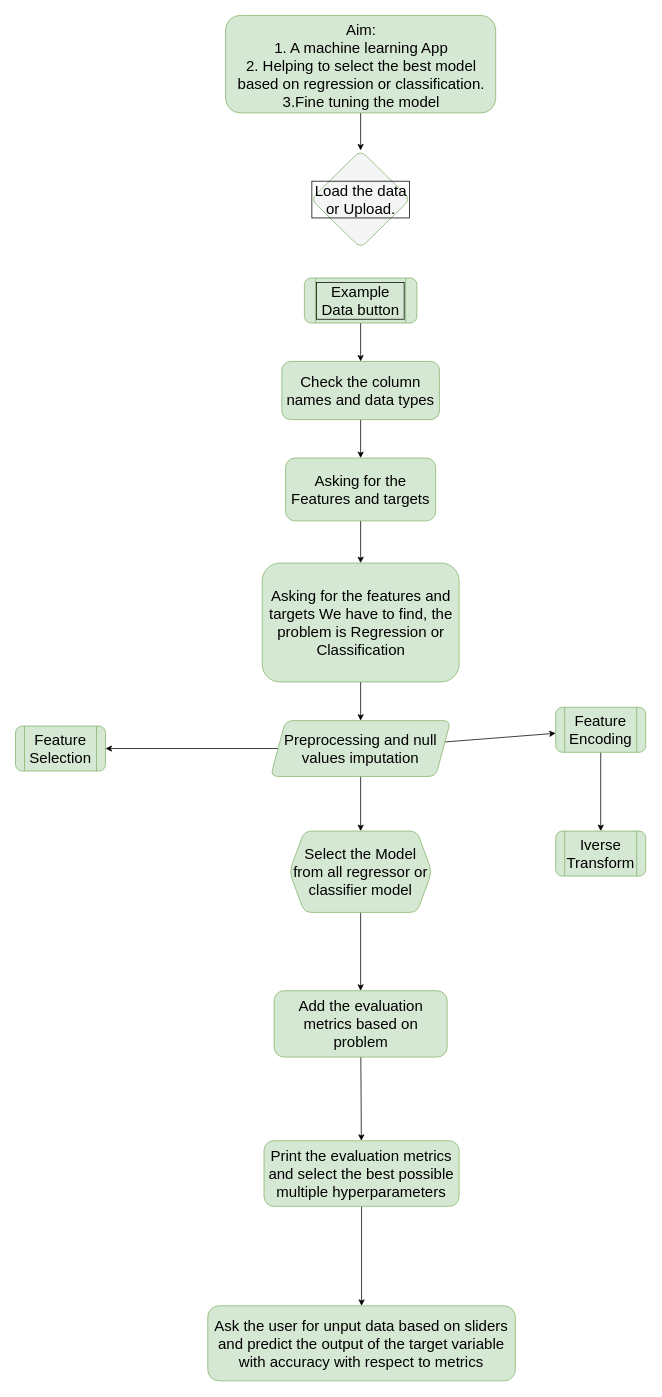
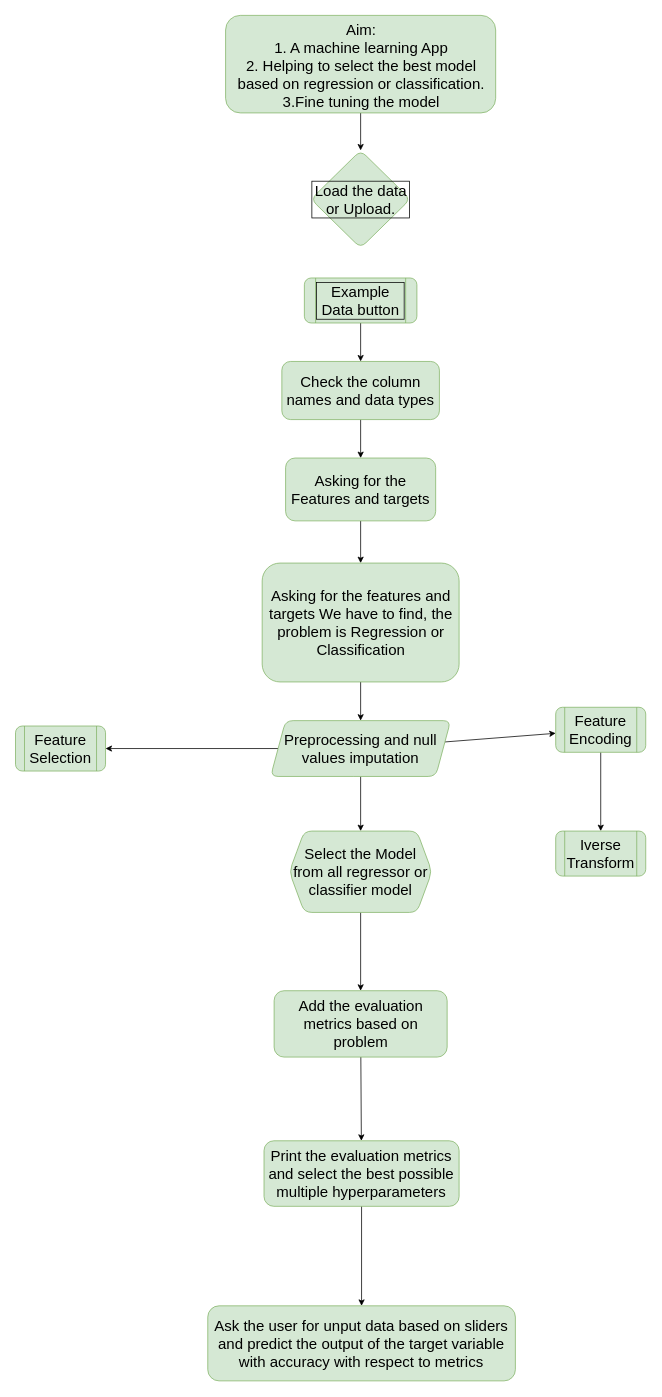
node "Load the data or Upload.": fillcolor #f5f5f5 -> #d5e8d4
